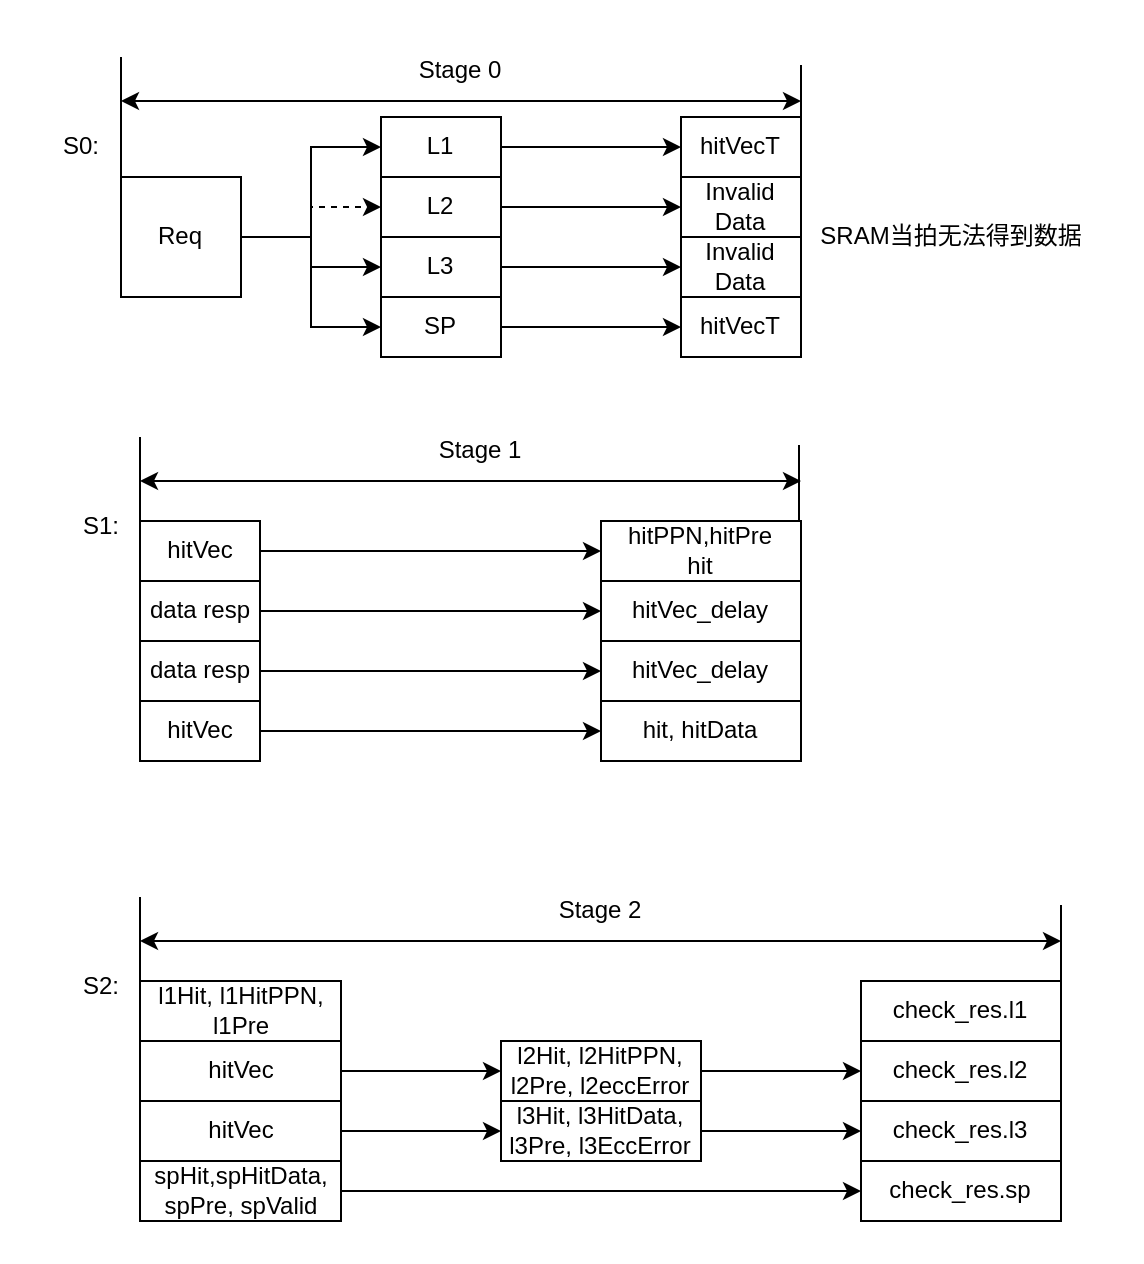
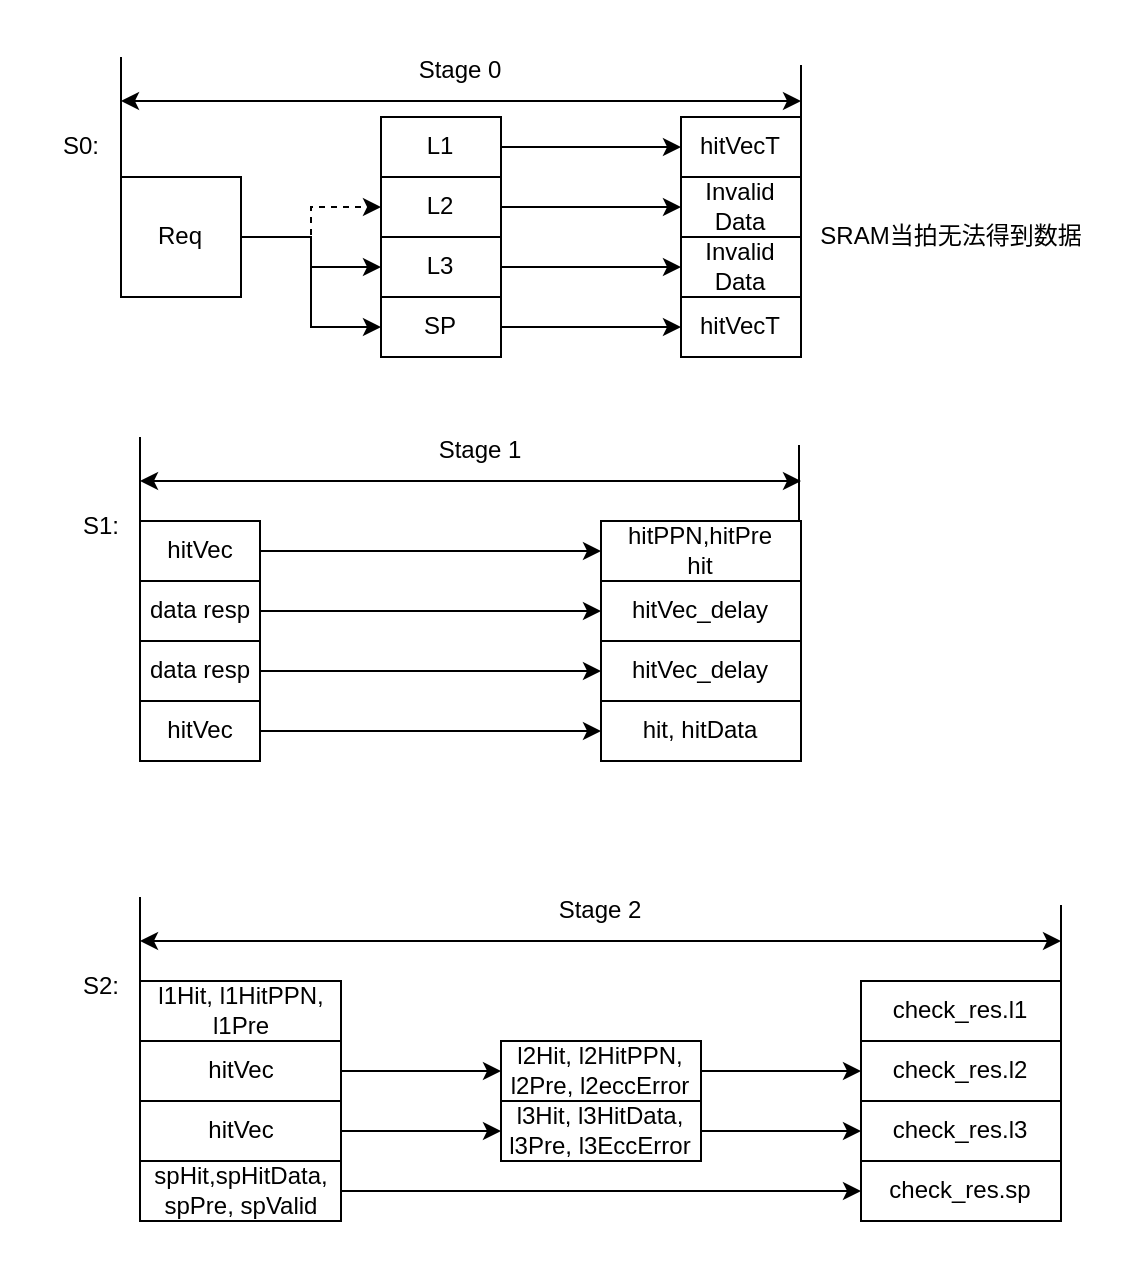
edge "Req" -> "L1": removed
